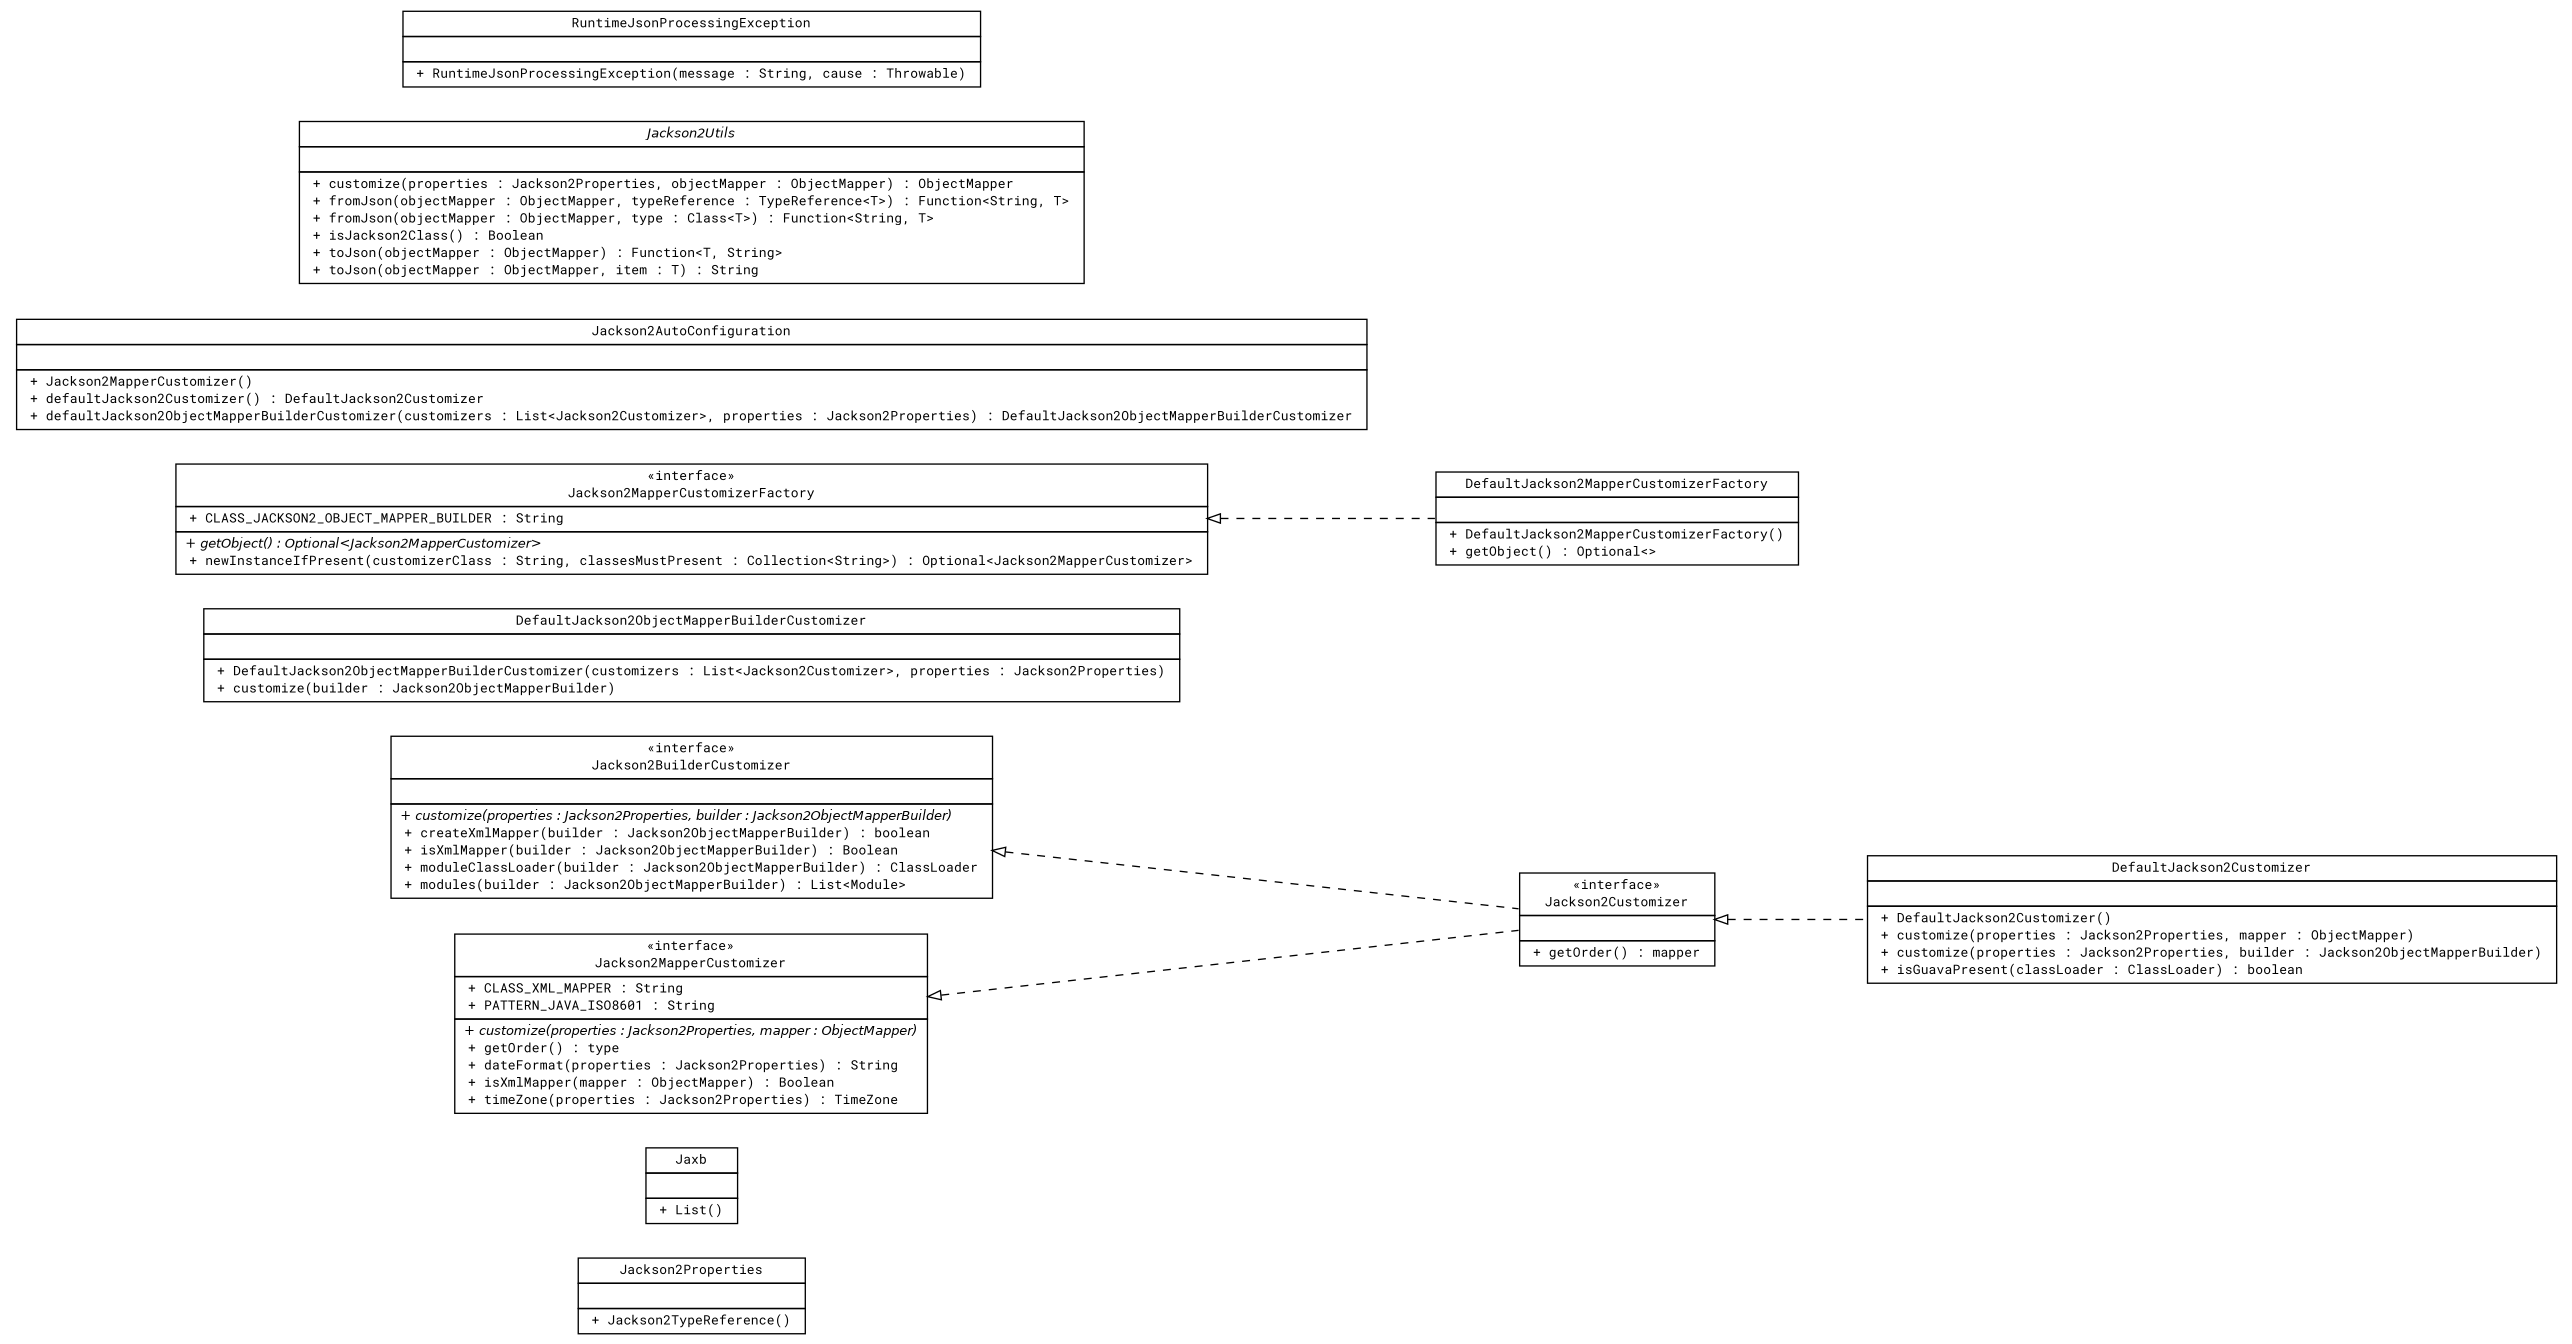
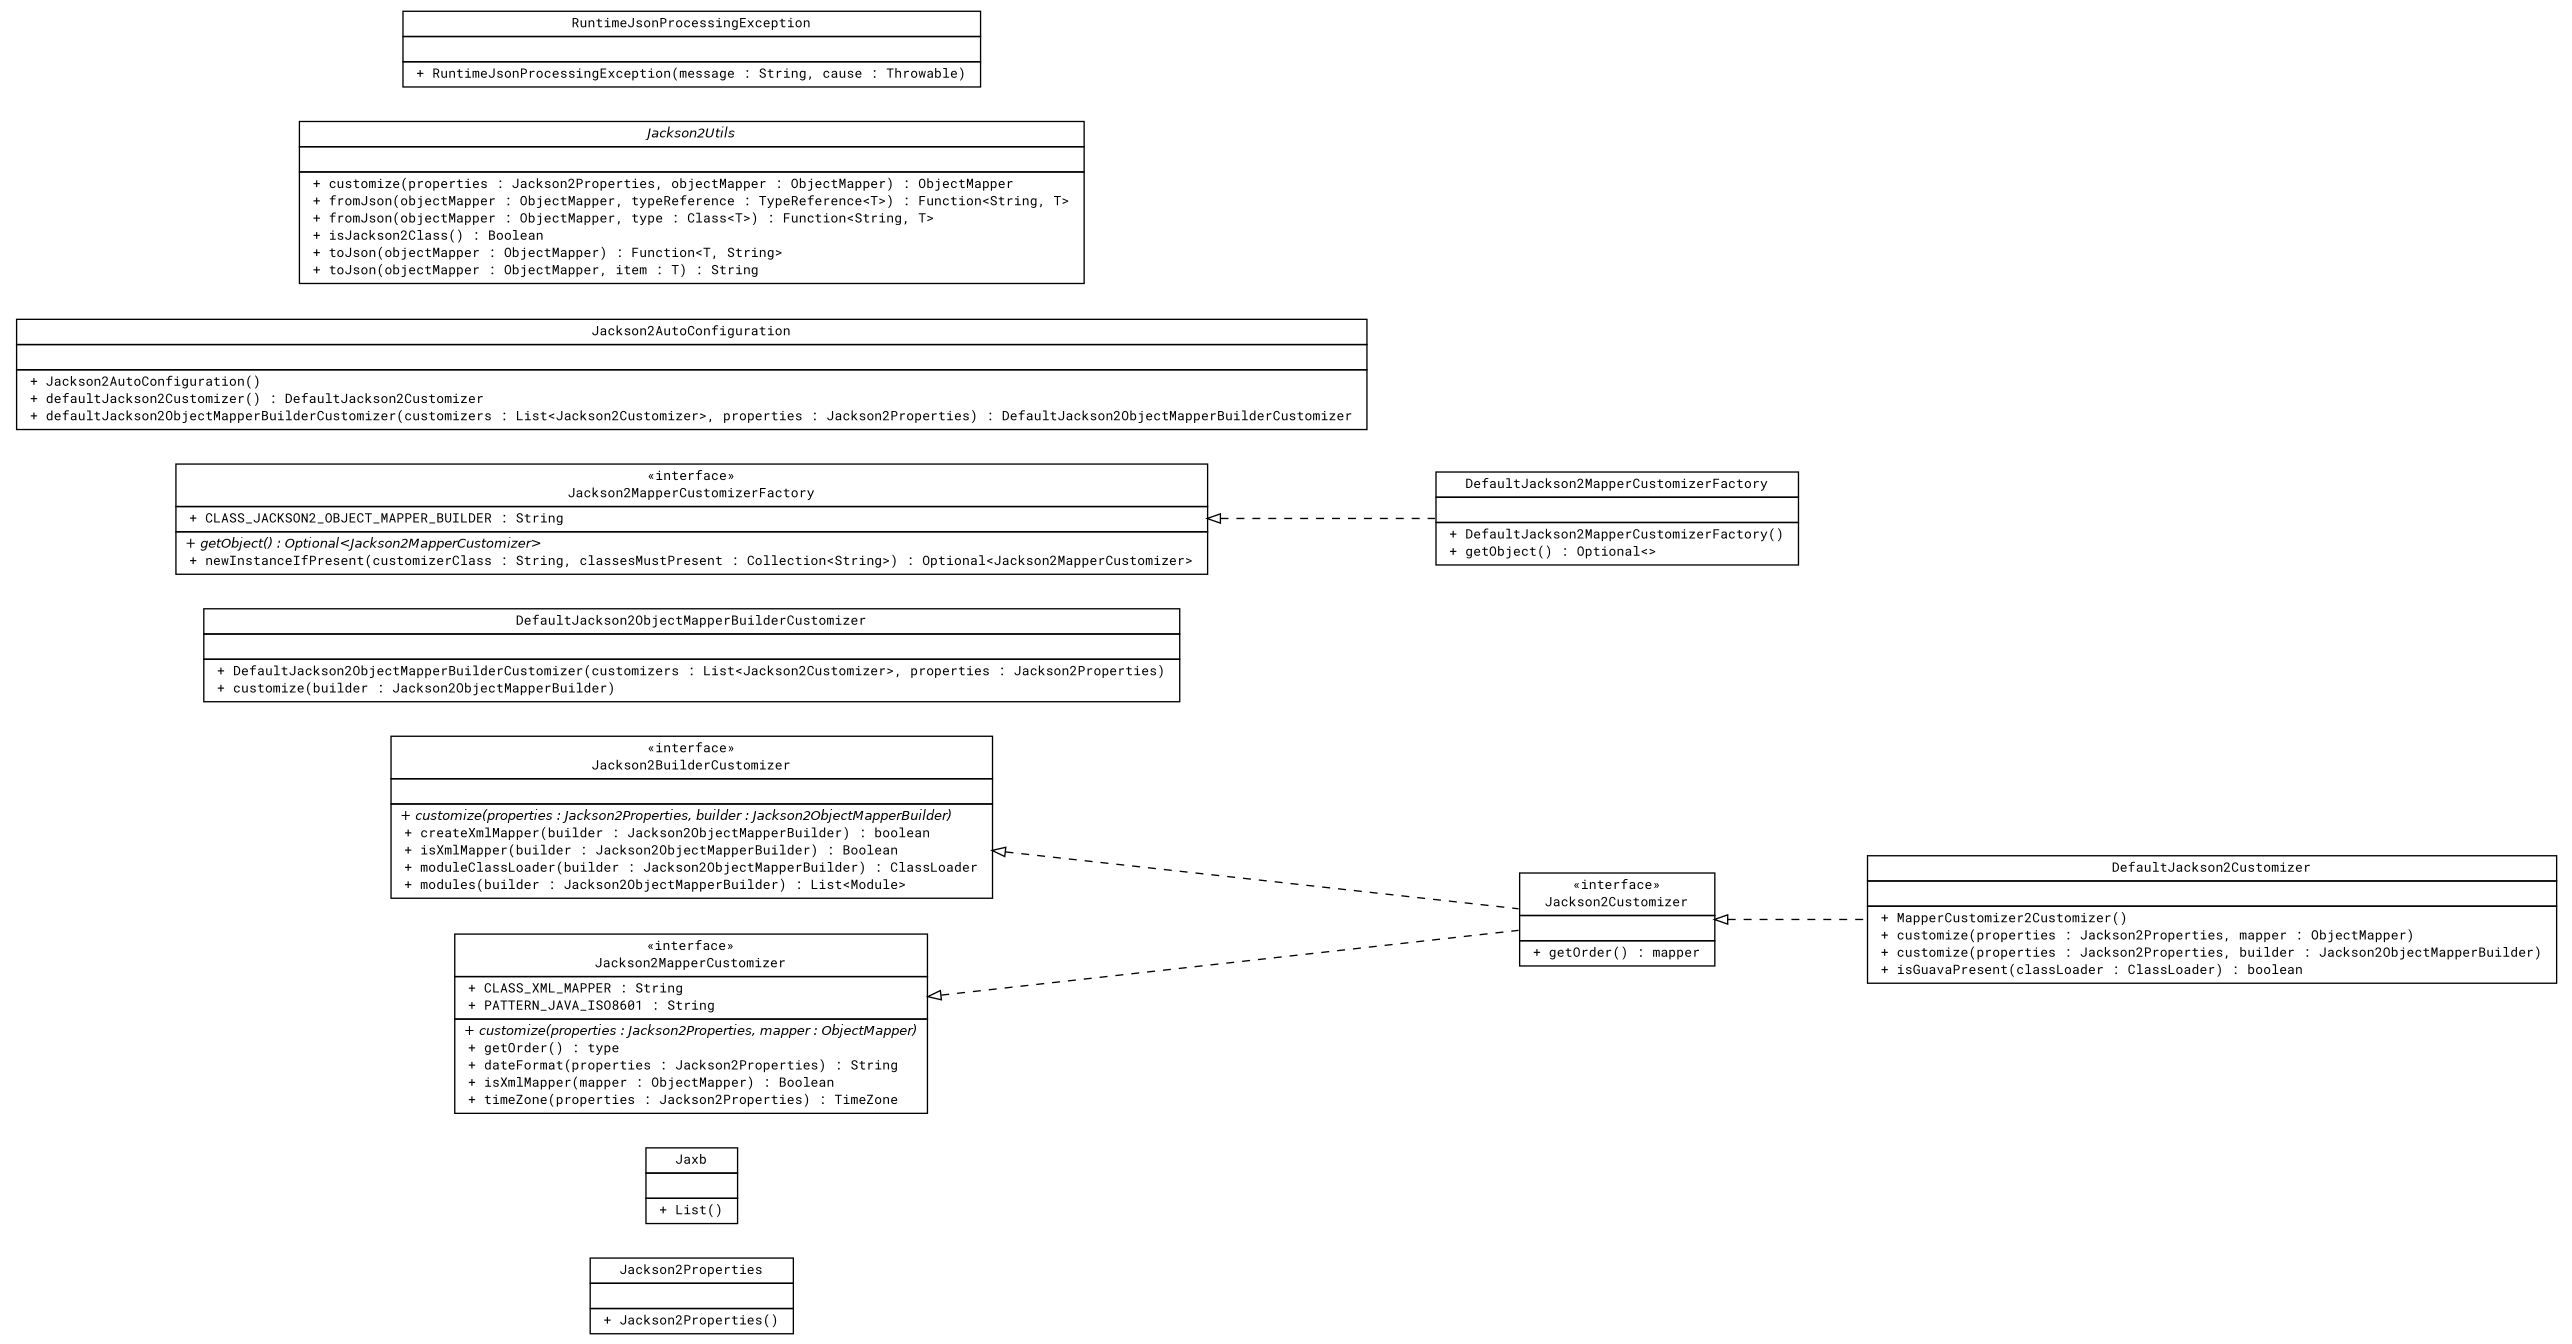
node "Jackson2AutoConfiguration": text "+ Jackson2MapperCustomizer()" -> "+ Jackson2AutoConfiguration()"
node "DefaultJackson2Customizer": text "+ DefaultJackson2Customizer()" -> "+ MapperCustomizer2Customizer()"
node "Jackson2Properties": text "+ Jackson2TypeReference()" -> "+ Jackson2Properties()"
